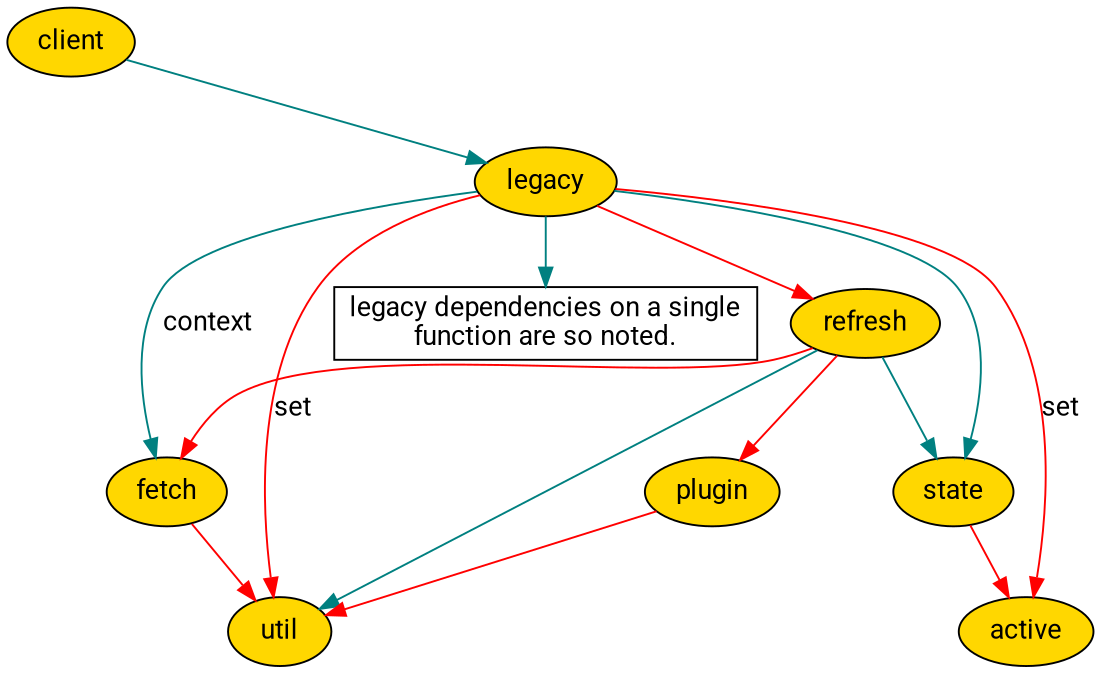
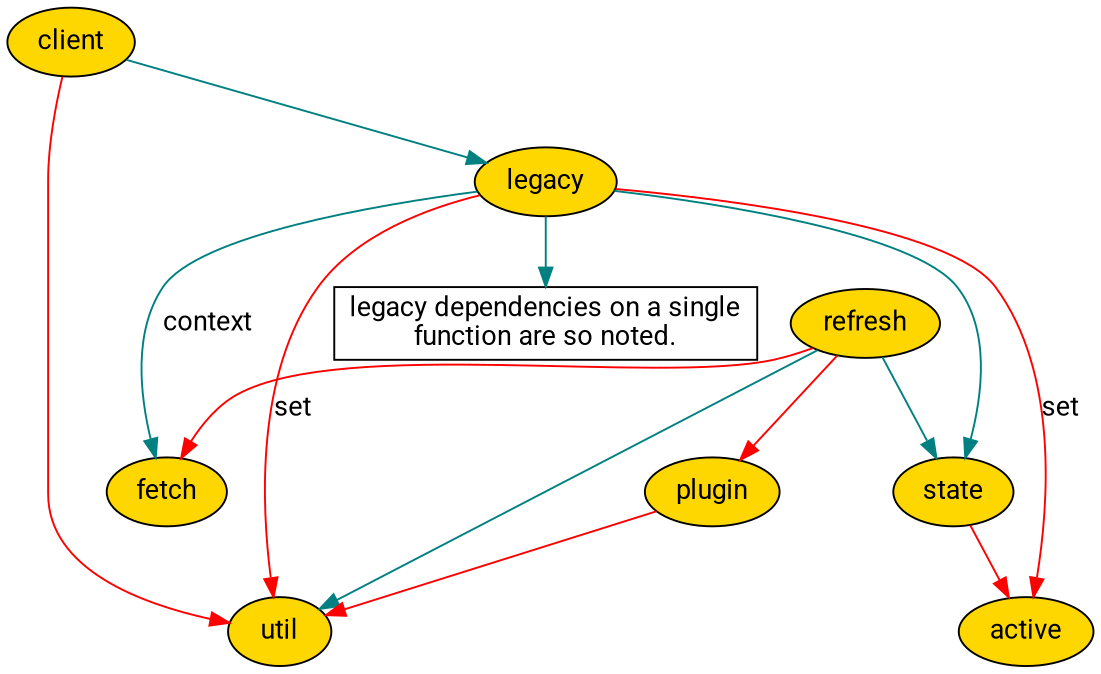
edge "legacy" -> "refresh": removed
edge "fetch" -> "util": now "client" -> "util"
